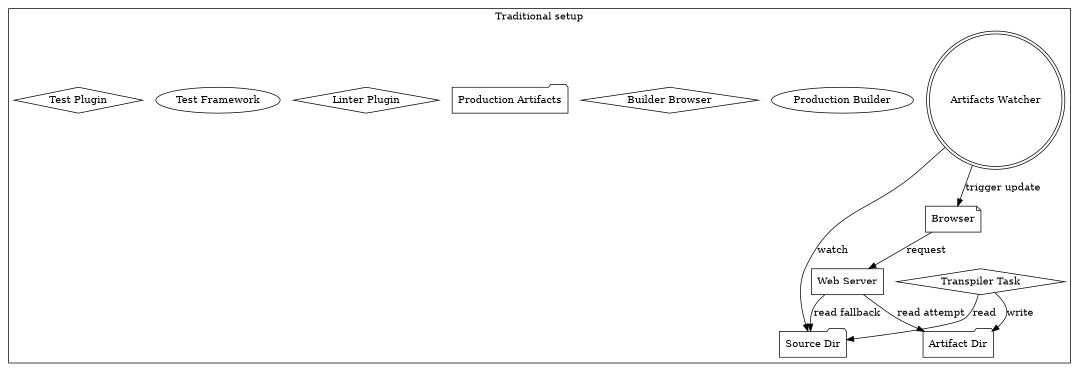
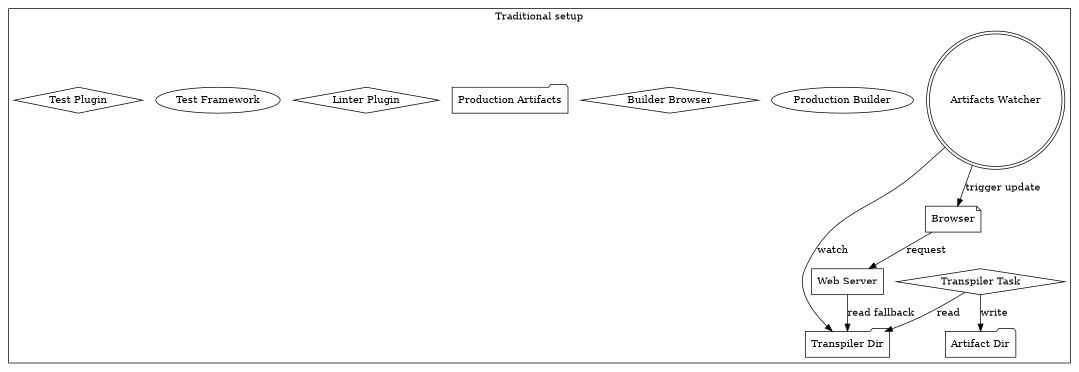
edge "Web Server" -> "Artifact Dir": removed, label "read attempt"
node "Source Dir": label "Source Dir" -> "Transpiler Dir"
